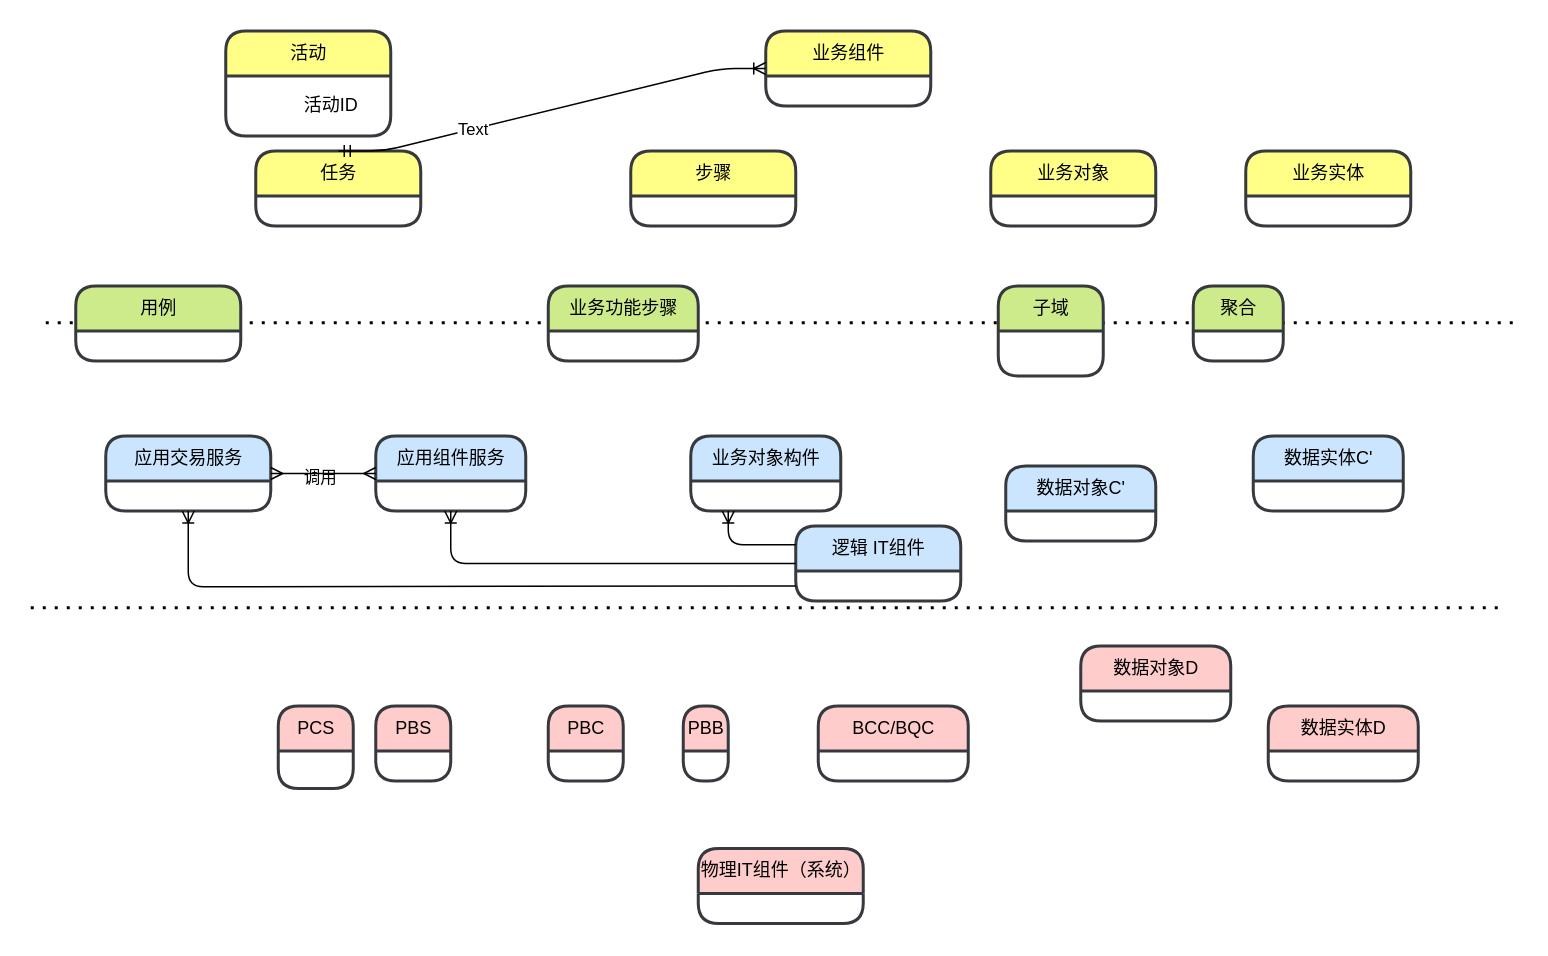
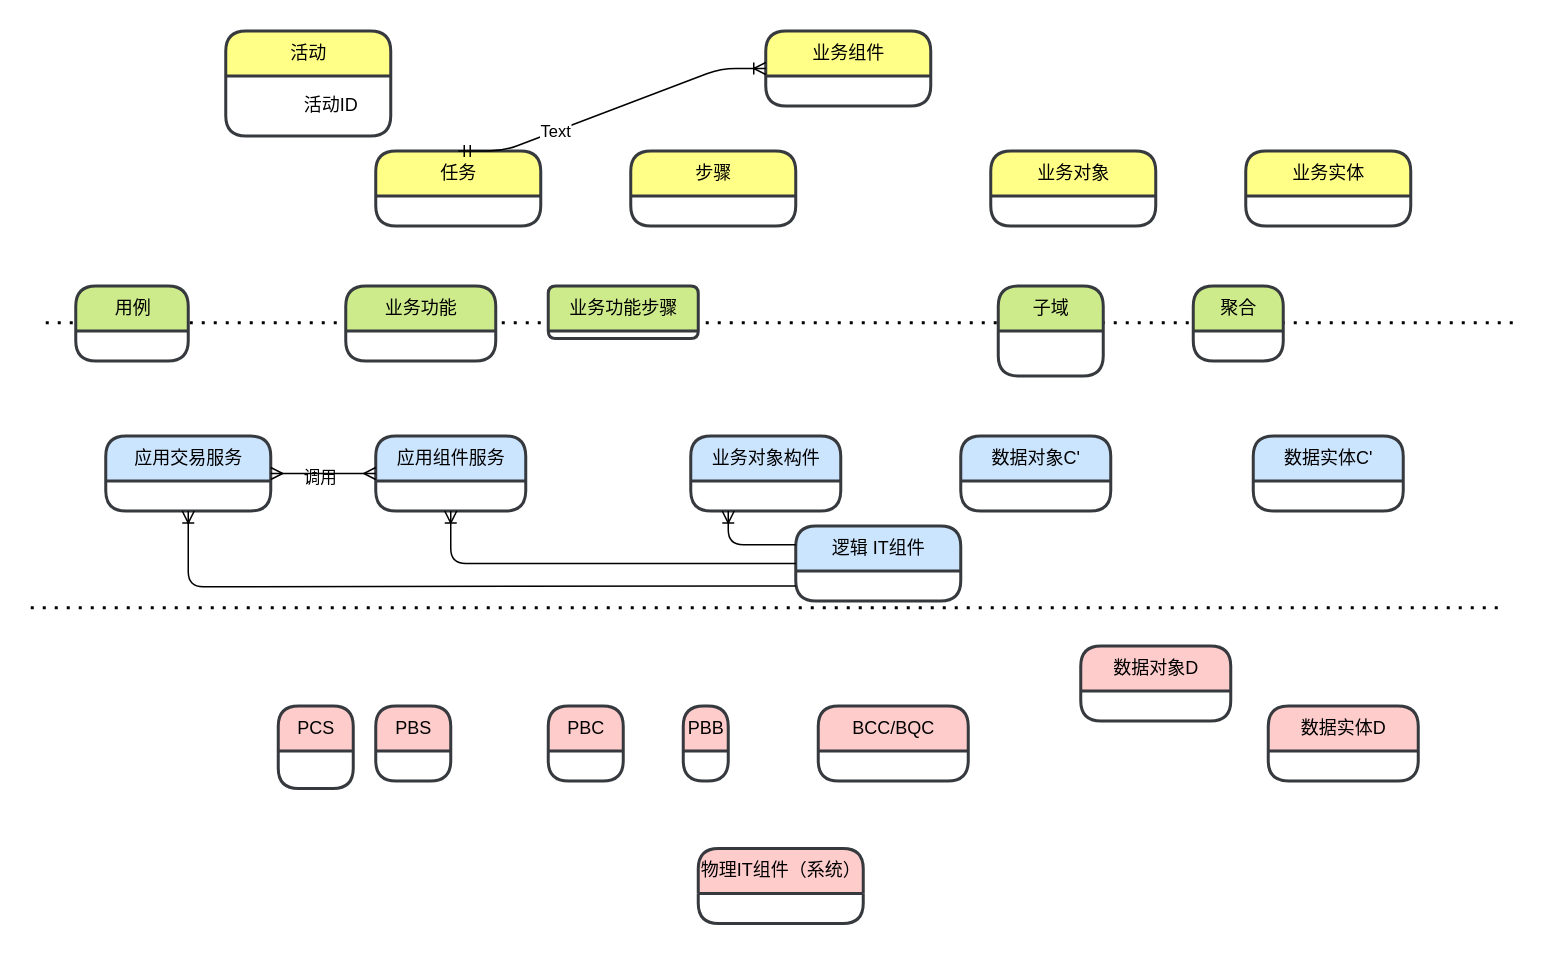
node "任务": moved (338, 188) -> (458, 188)
node "用例": size 165x75 -> 113x75
node "业务功能": added
node "业务功能步骤": size 150x75 -> 150x53
node "数据对象C'": moved (1081, 503) -> (1036, 473)
